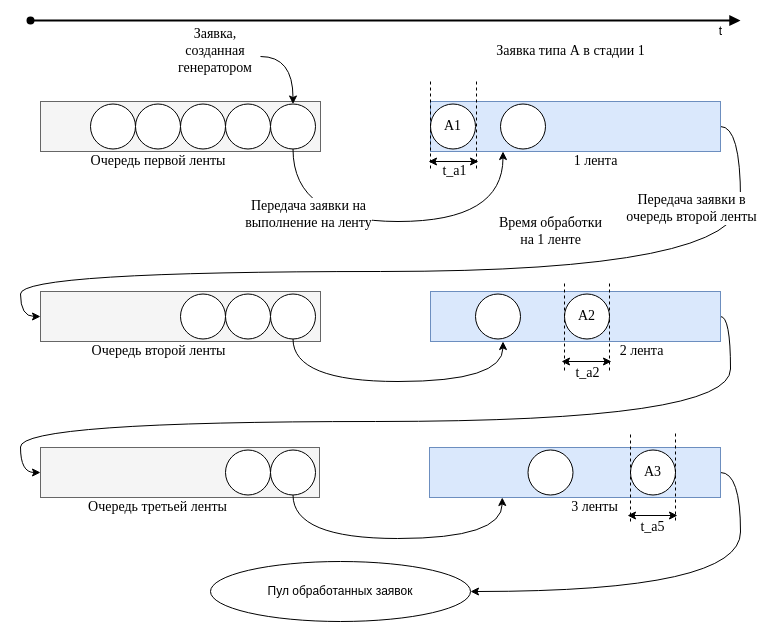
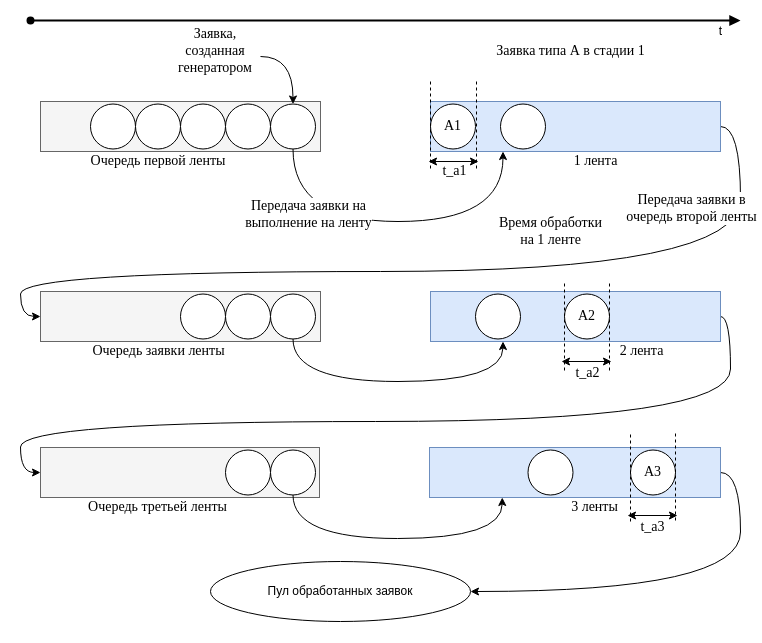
node "Очередь второй ленты": label "Очередь второй ленты" -> "Очередь заявки ленты"
node "t_a5": label "t_a5" -> "t_a3"
